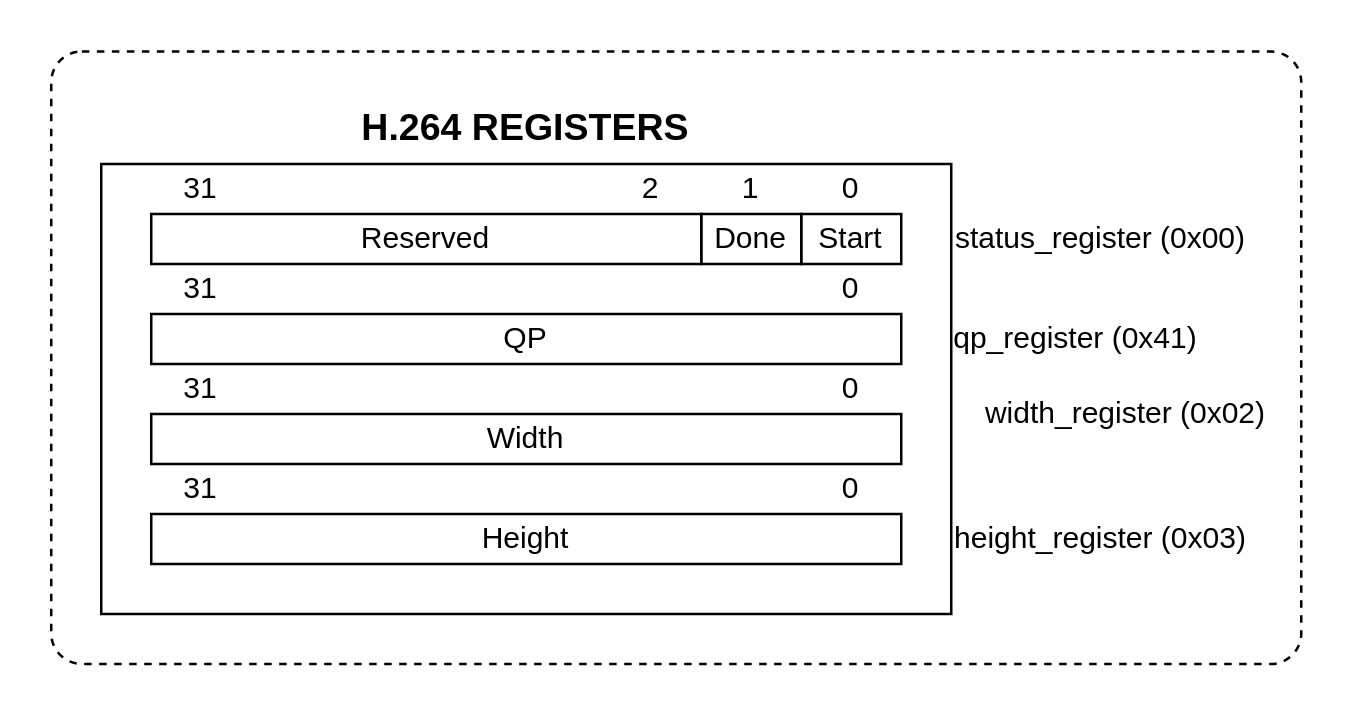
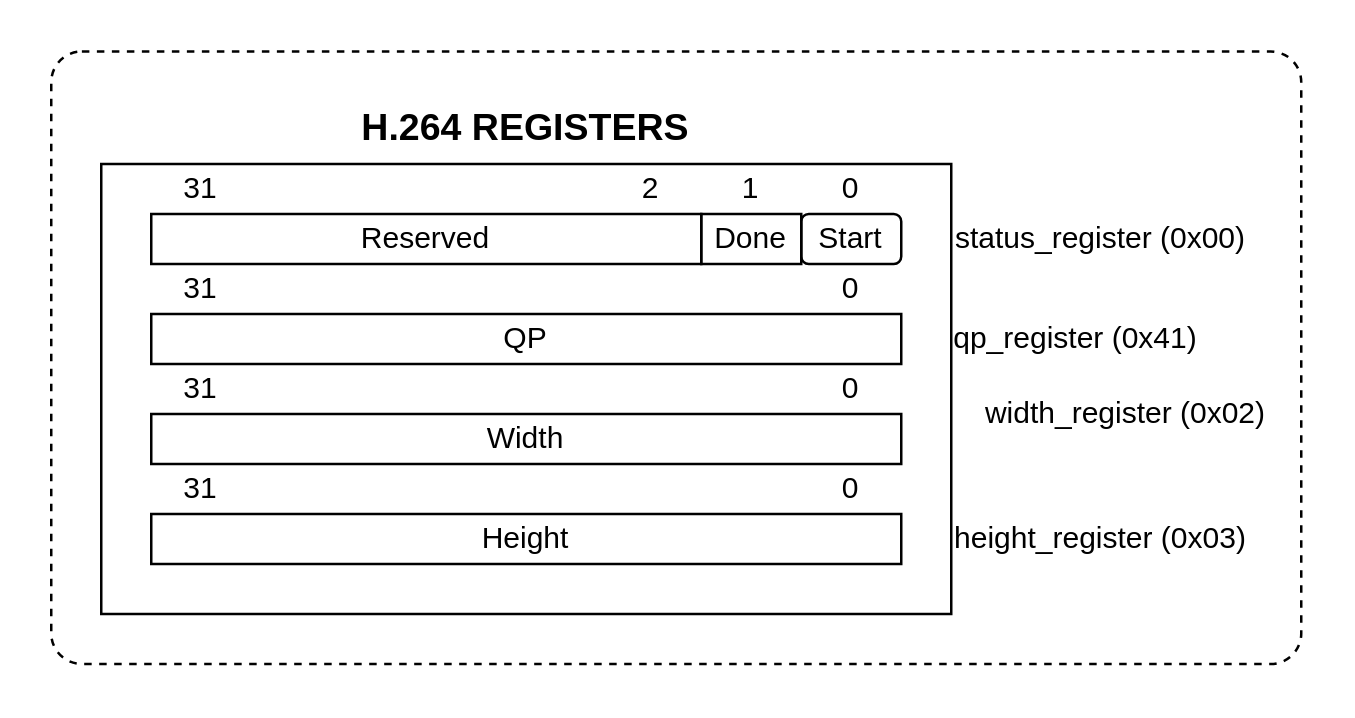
node "Start": shape rectangle -> rounded rectangle
